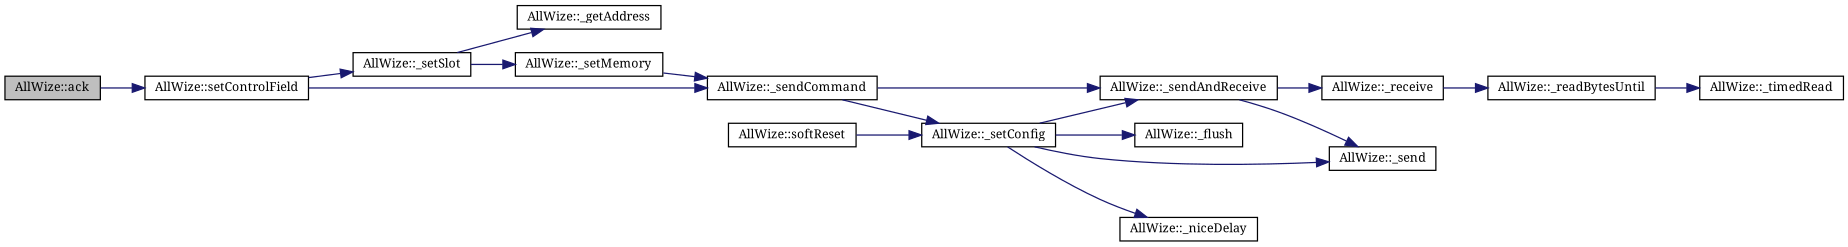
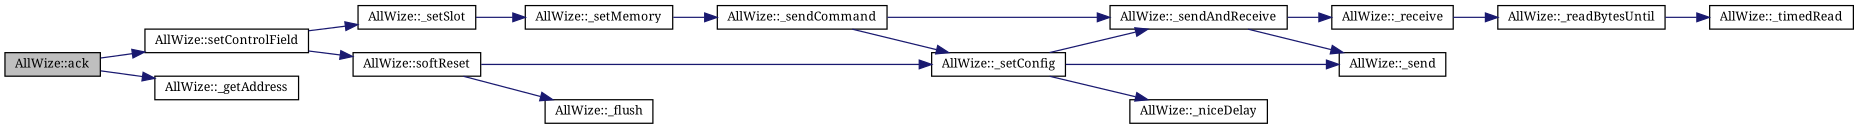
edge "AllWize::_setSlot" -> "AllWize::_getAddress": now "AllWize::ack" -> "AllWize::_getAddress"
edge "AllWize::setControlField" -> "AllWize::_sendCommand": now "AllWize::setControlField" -> "AllWize::softReset"
edge "AllWize::_setConfig" -> "AllWize::_flush": now "AllWize::softReset" -> "AllWize::_flush"
